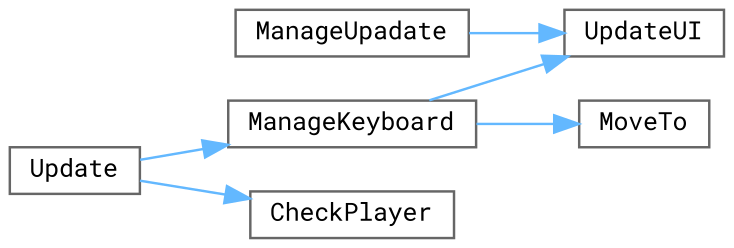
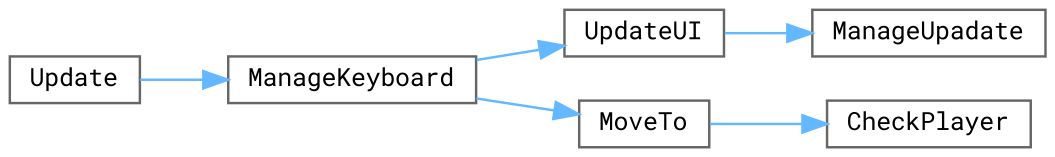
edge "ManageUpadate" -> "UpdateUI": reversed
edge "Update" -> "CheckPlayer": now "MoveTo" -> "CheckPlayer"
